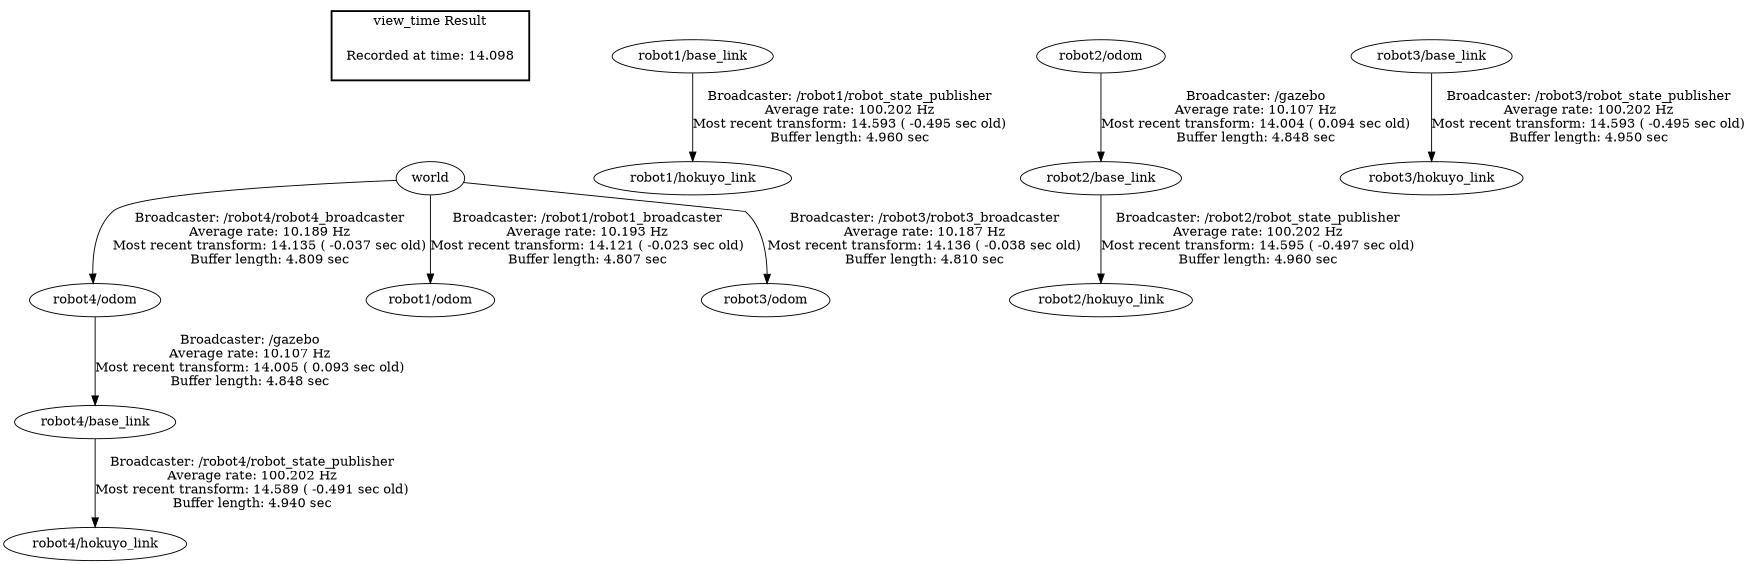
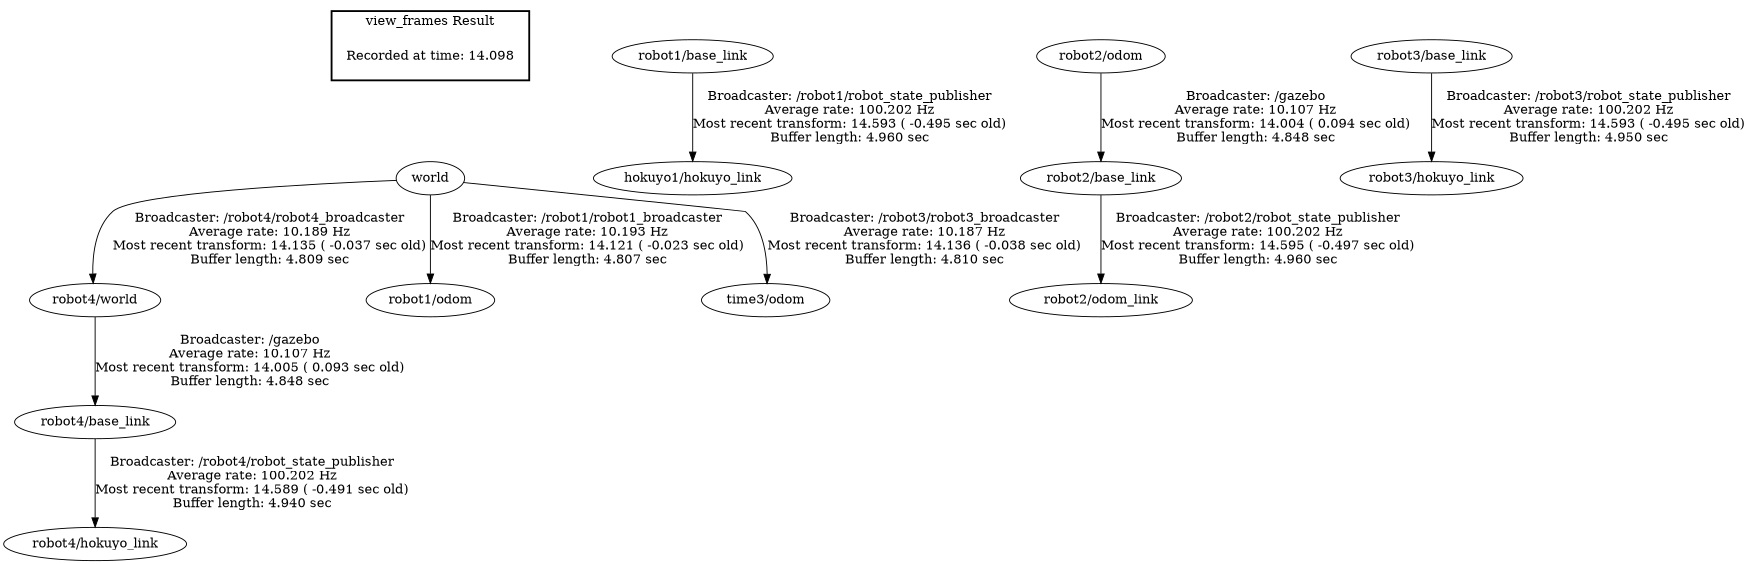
cluster "view_time Result": label "view_time Result" -> "view_frames Result"
node "robot1/hokuyo_link": label "robot1/hokuyo_link" -> "hokuyo1/hokuyo_link"
node "robot4/odom": label "robot4/odom" -> "robot4/world"
node "robot3/odom": label "robot3/odom" -> "time3/odom"
node "robot2/hokuyo_link": label "robot2/hokuyo_link" -> "robot2/odom_link"
